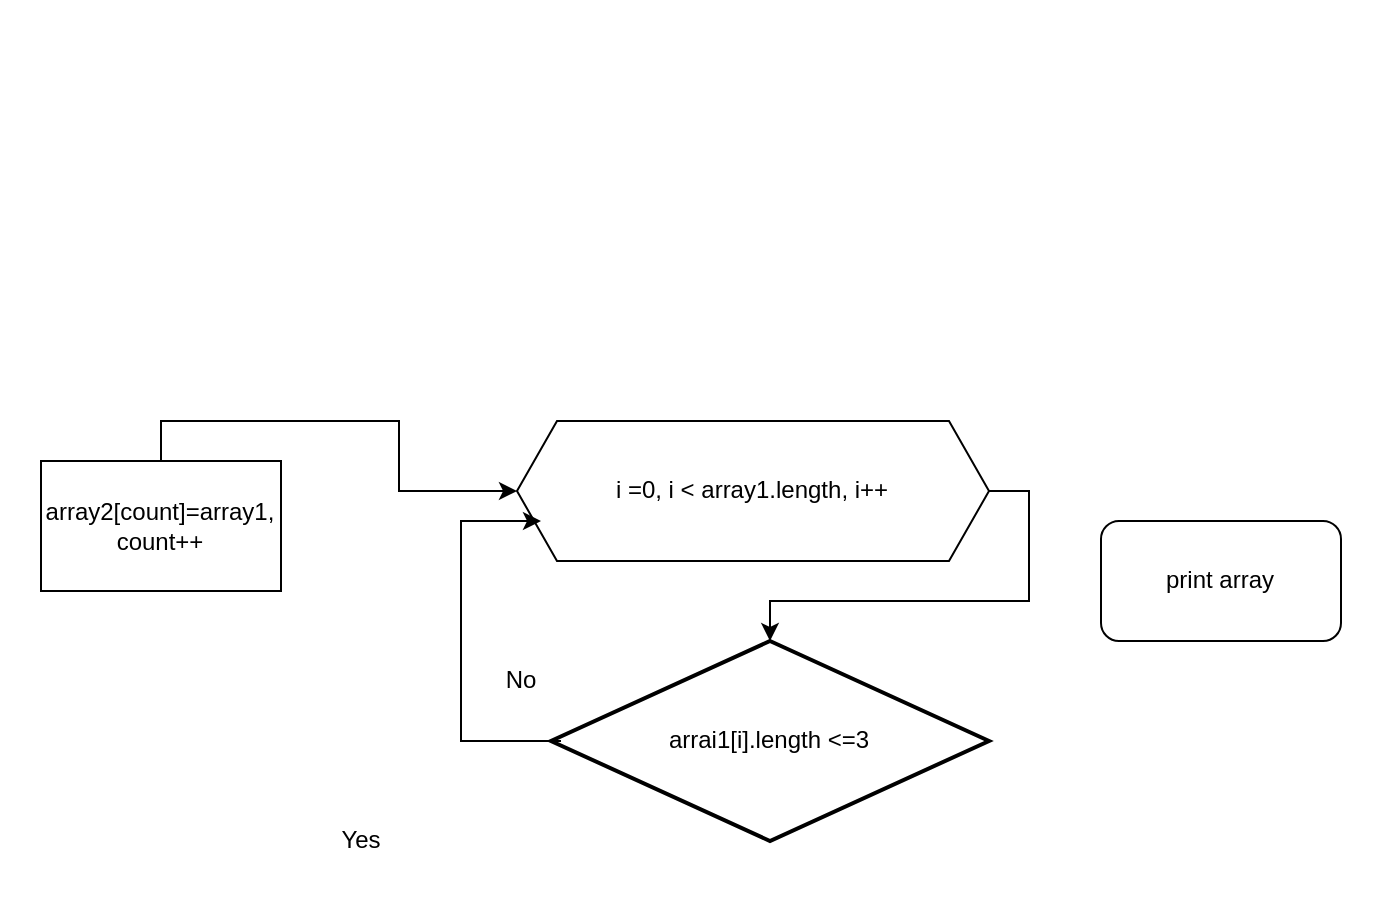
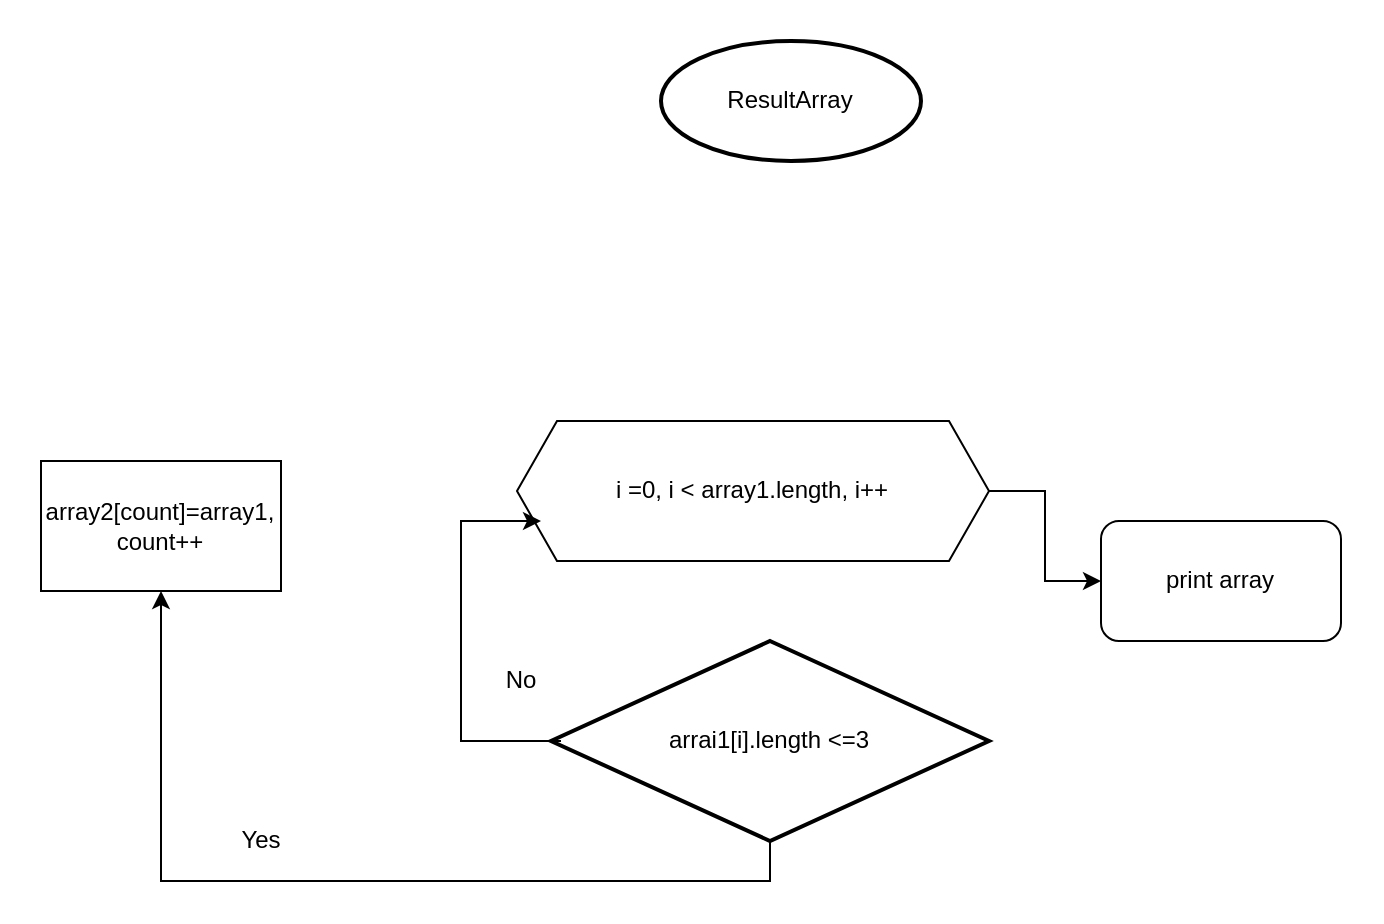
node "ResultArray": added
edge "array2[count]=array1, count++" -> "i =0, i < array1.length, i++": removed
edge "i =0, i < array1.length, i++" -> "arrai1[i].length <=3": now "i =0, i < array1.length, i++" -> "print array"
node "Yes": moved (361, 841) -> (261, 841)
edge "arrai1[i].length <=3" -> "array2[count]=array1, count++": added
